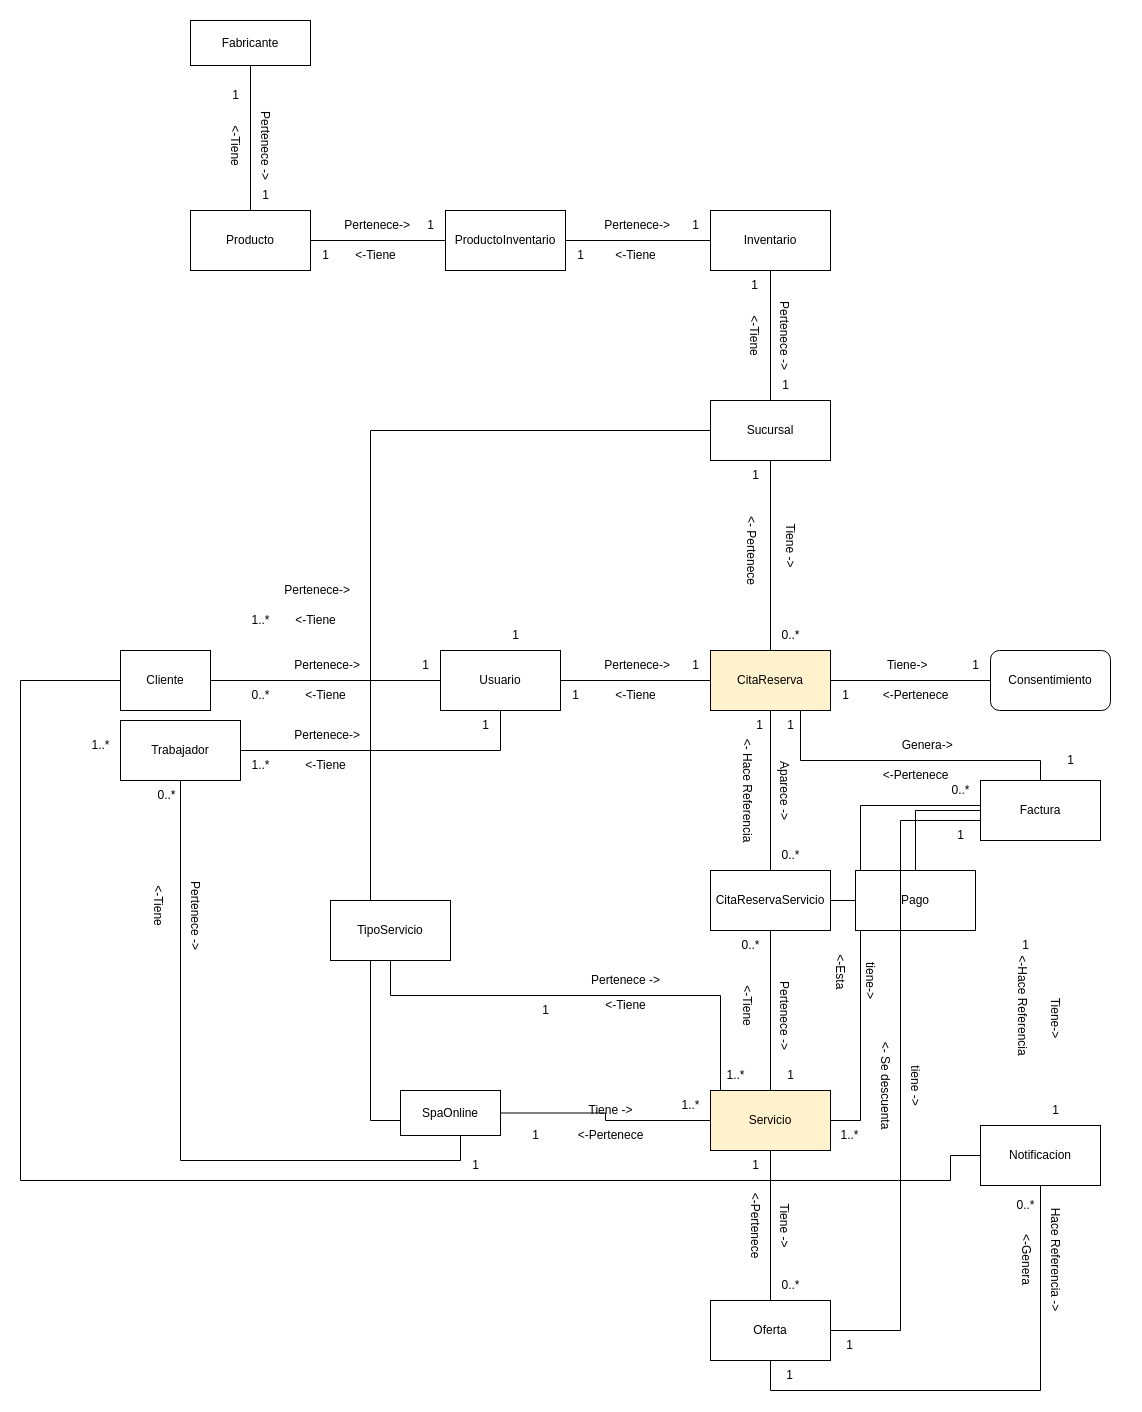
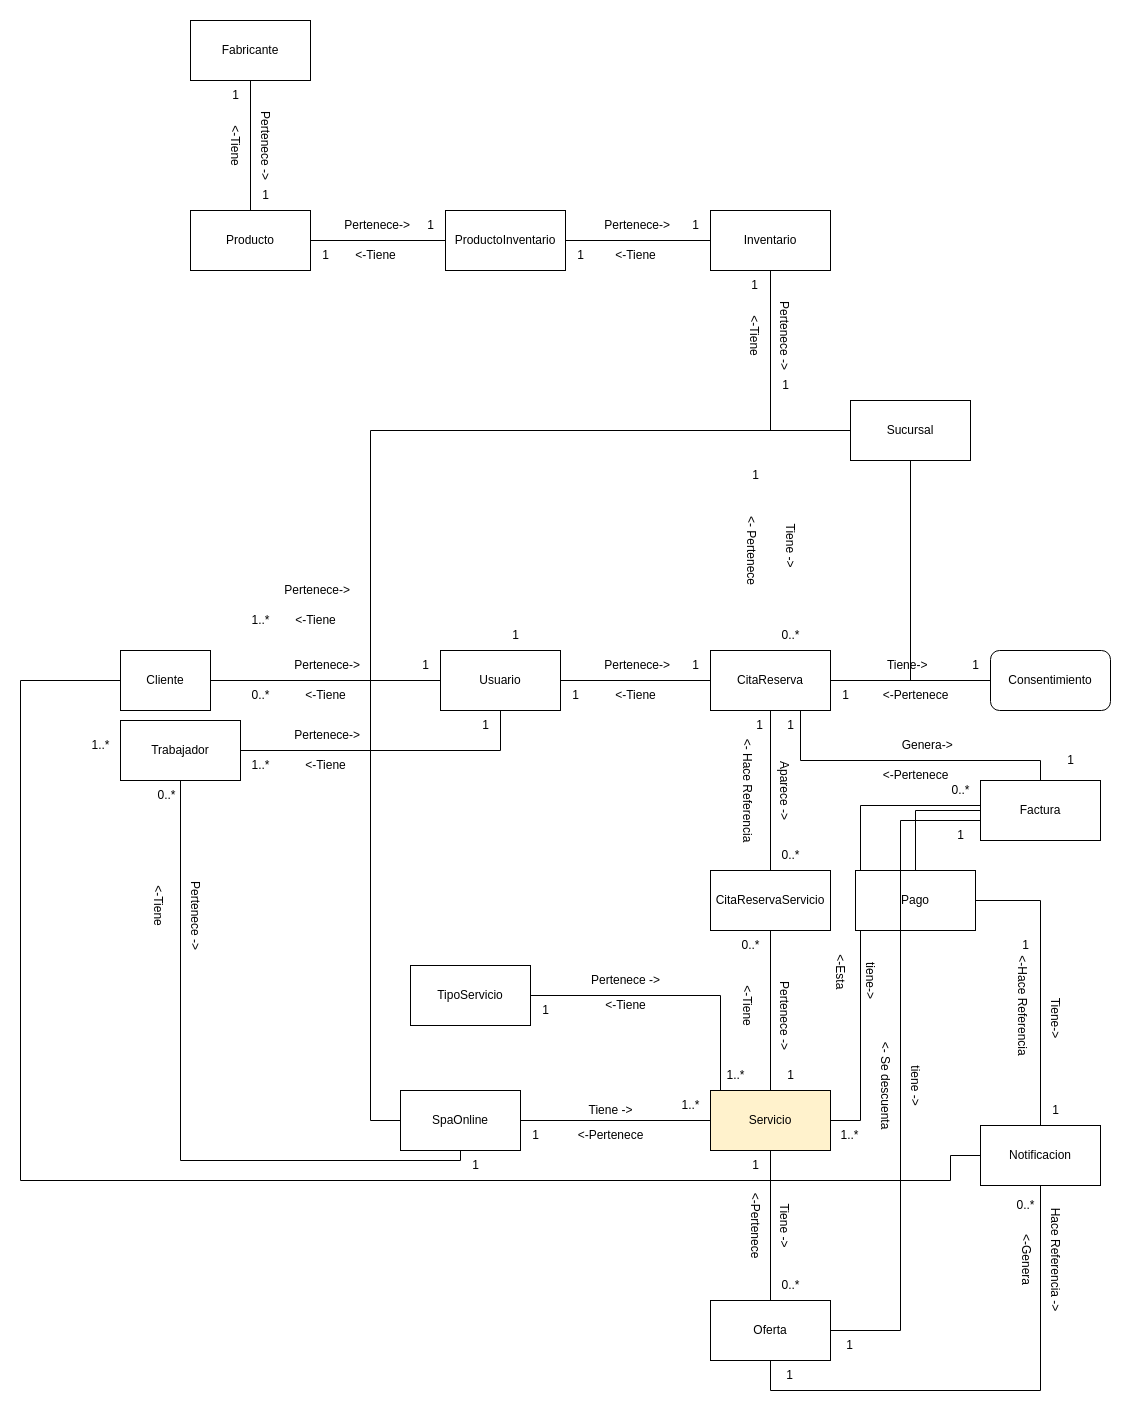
node "Fabricante": size 120x45 -> 120x60
node "Sucursal": moved (771, 431) -> (911, 431)
node "CitaReserva": fillcolor #fff2cc -> #ffffff
edge "CitaReservaServicio" -- "Pago": now "Notificacion" -- "Pago"
node "TipoServicio": moved (391, 931) -> (471, 996)
node "SpaOnline": size 100x45 -> 120x60
